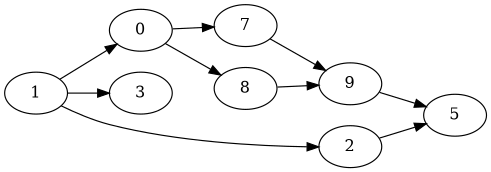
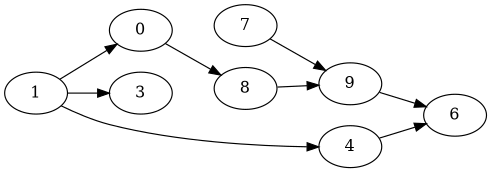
edge "0" -> "7": removed
node "5": label "5" -> "6"
node "2": label "2" -> "4"
